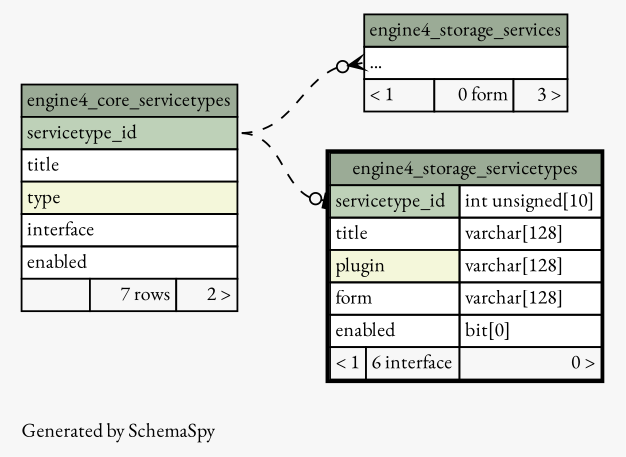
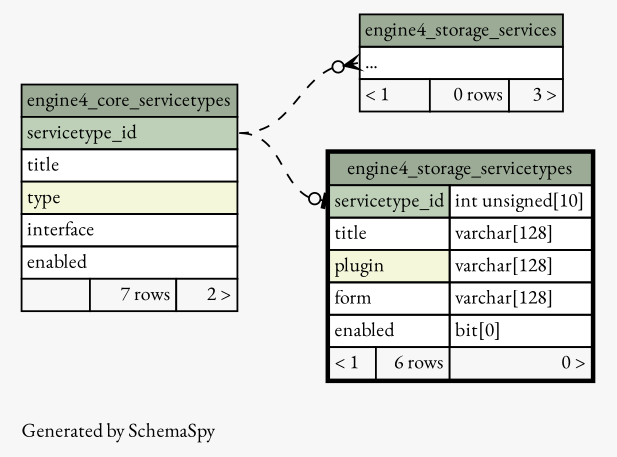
node "engine4_storage_services": text "0 form" -> "0 rows"
node "engine4_storage_servicetypes": text "6 interface" -> "6 rows"
